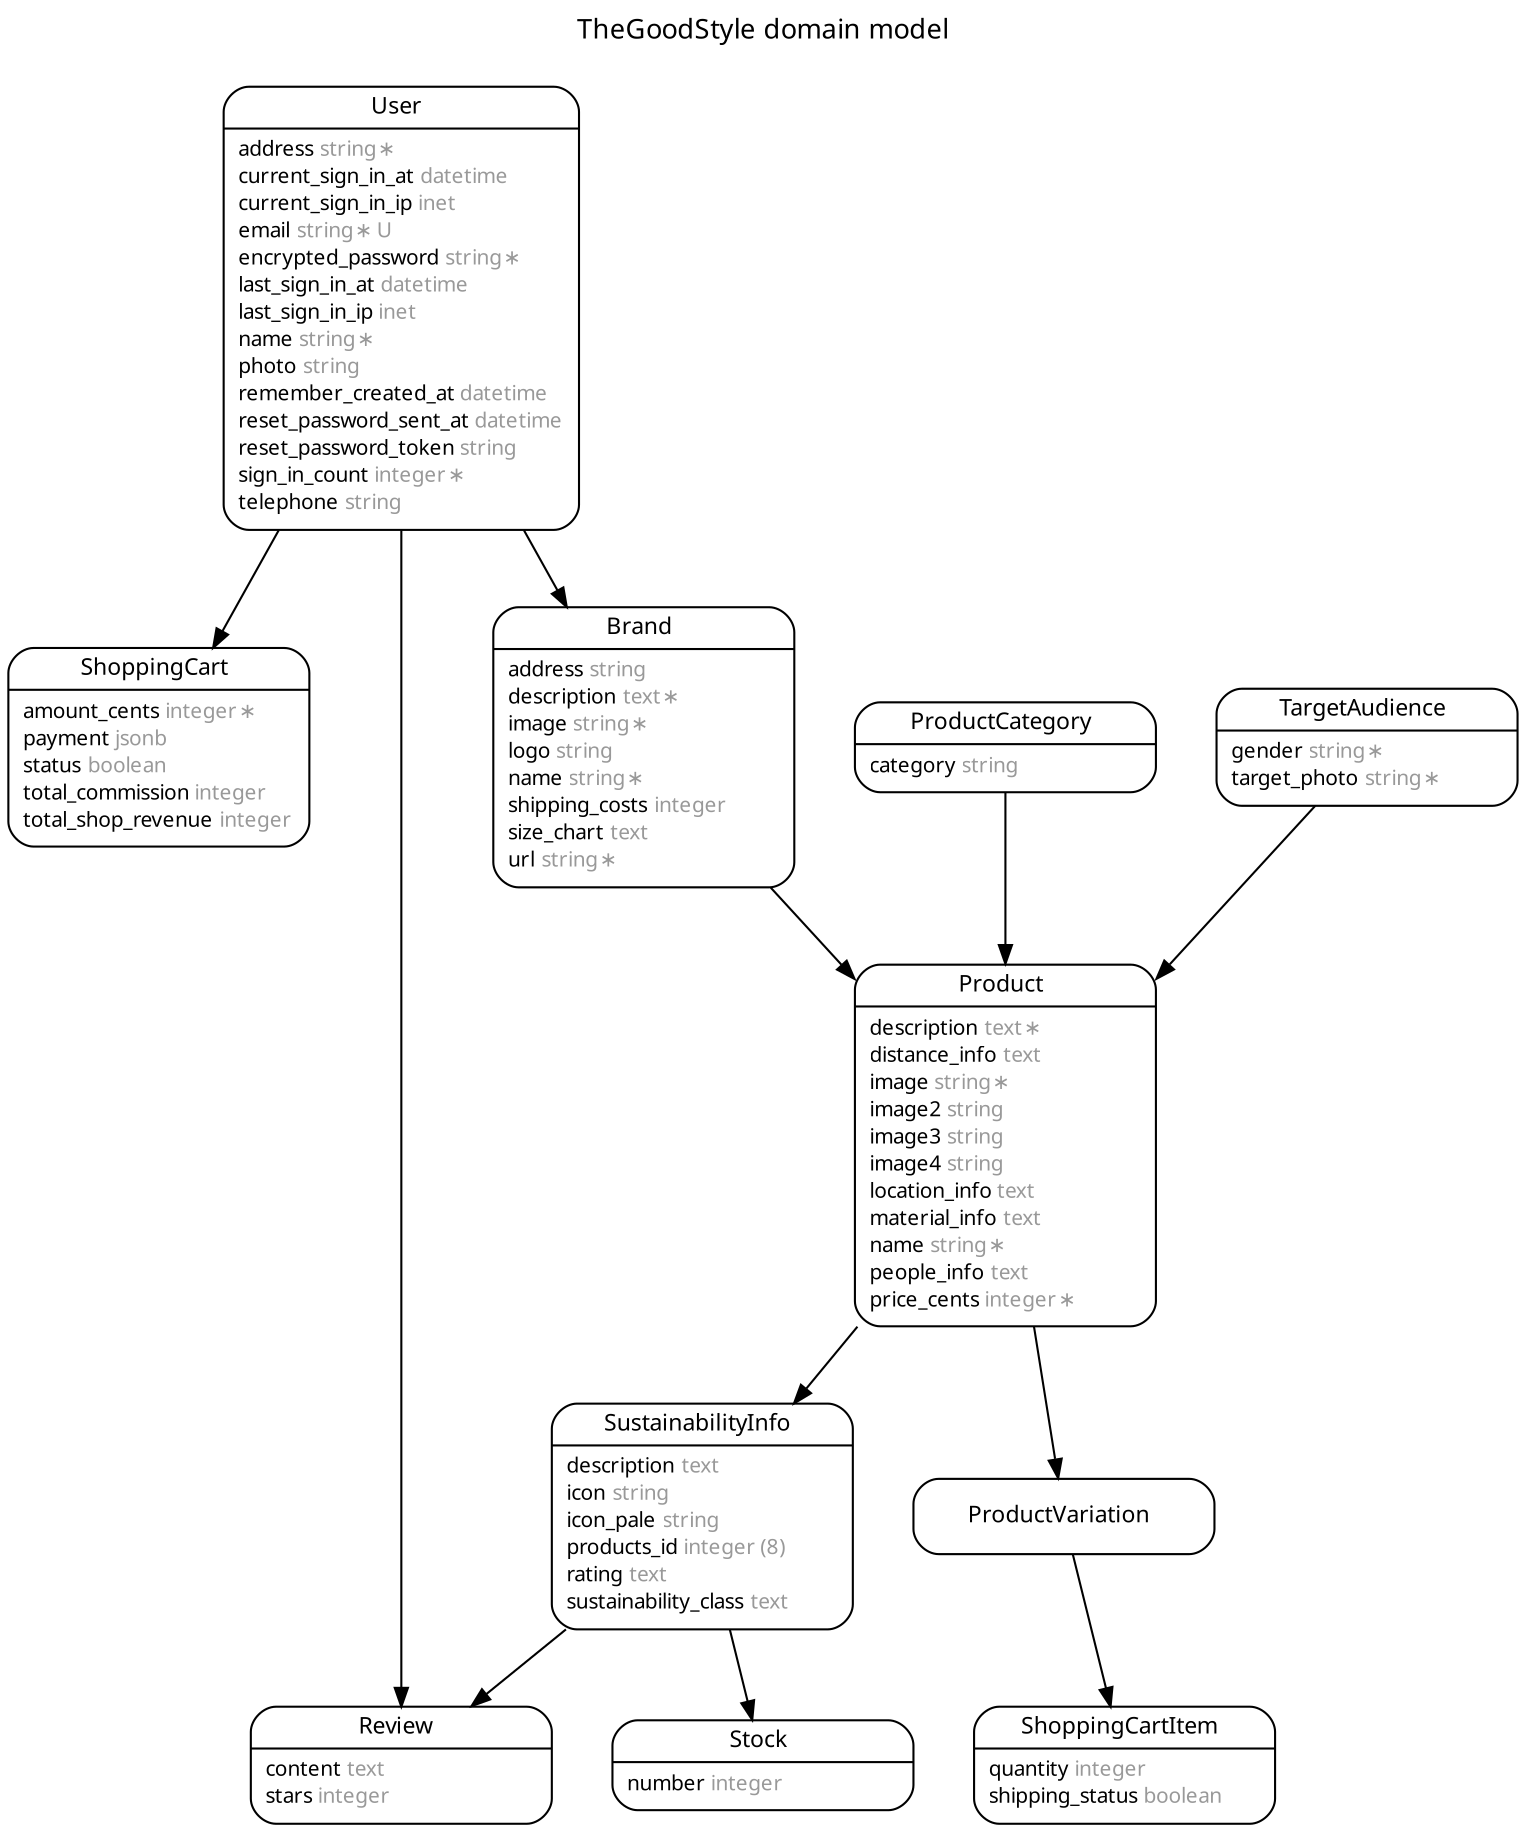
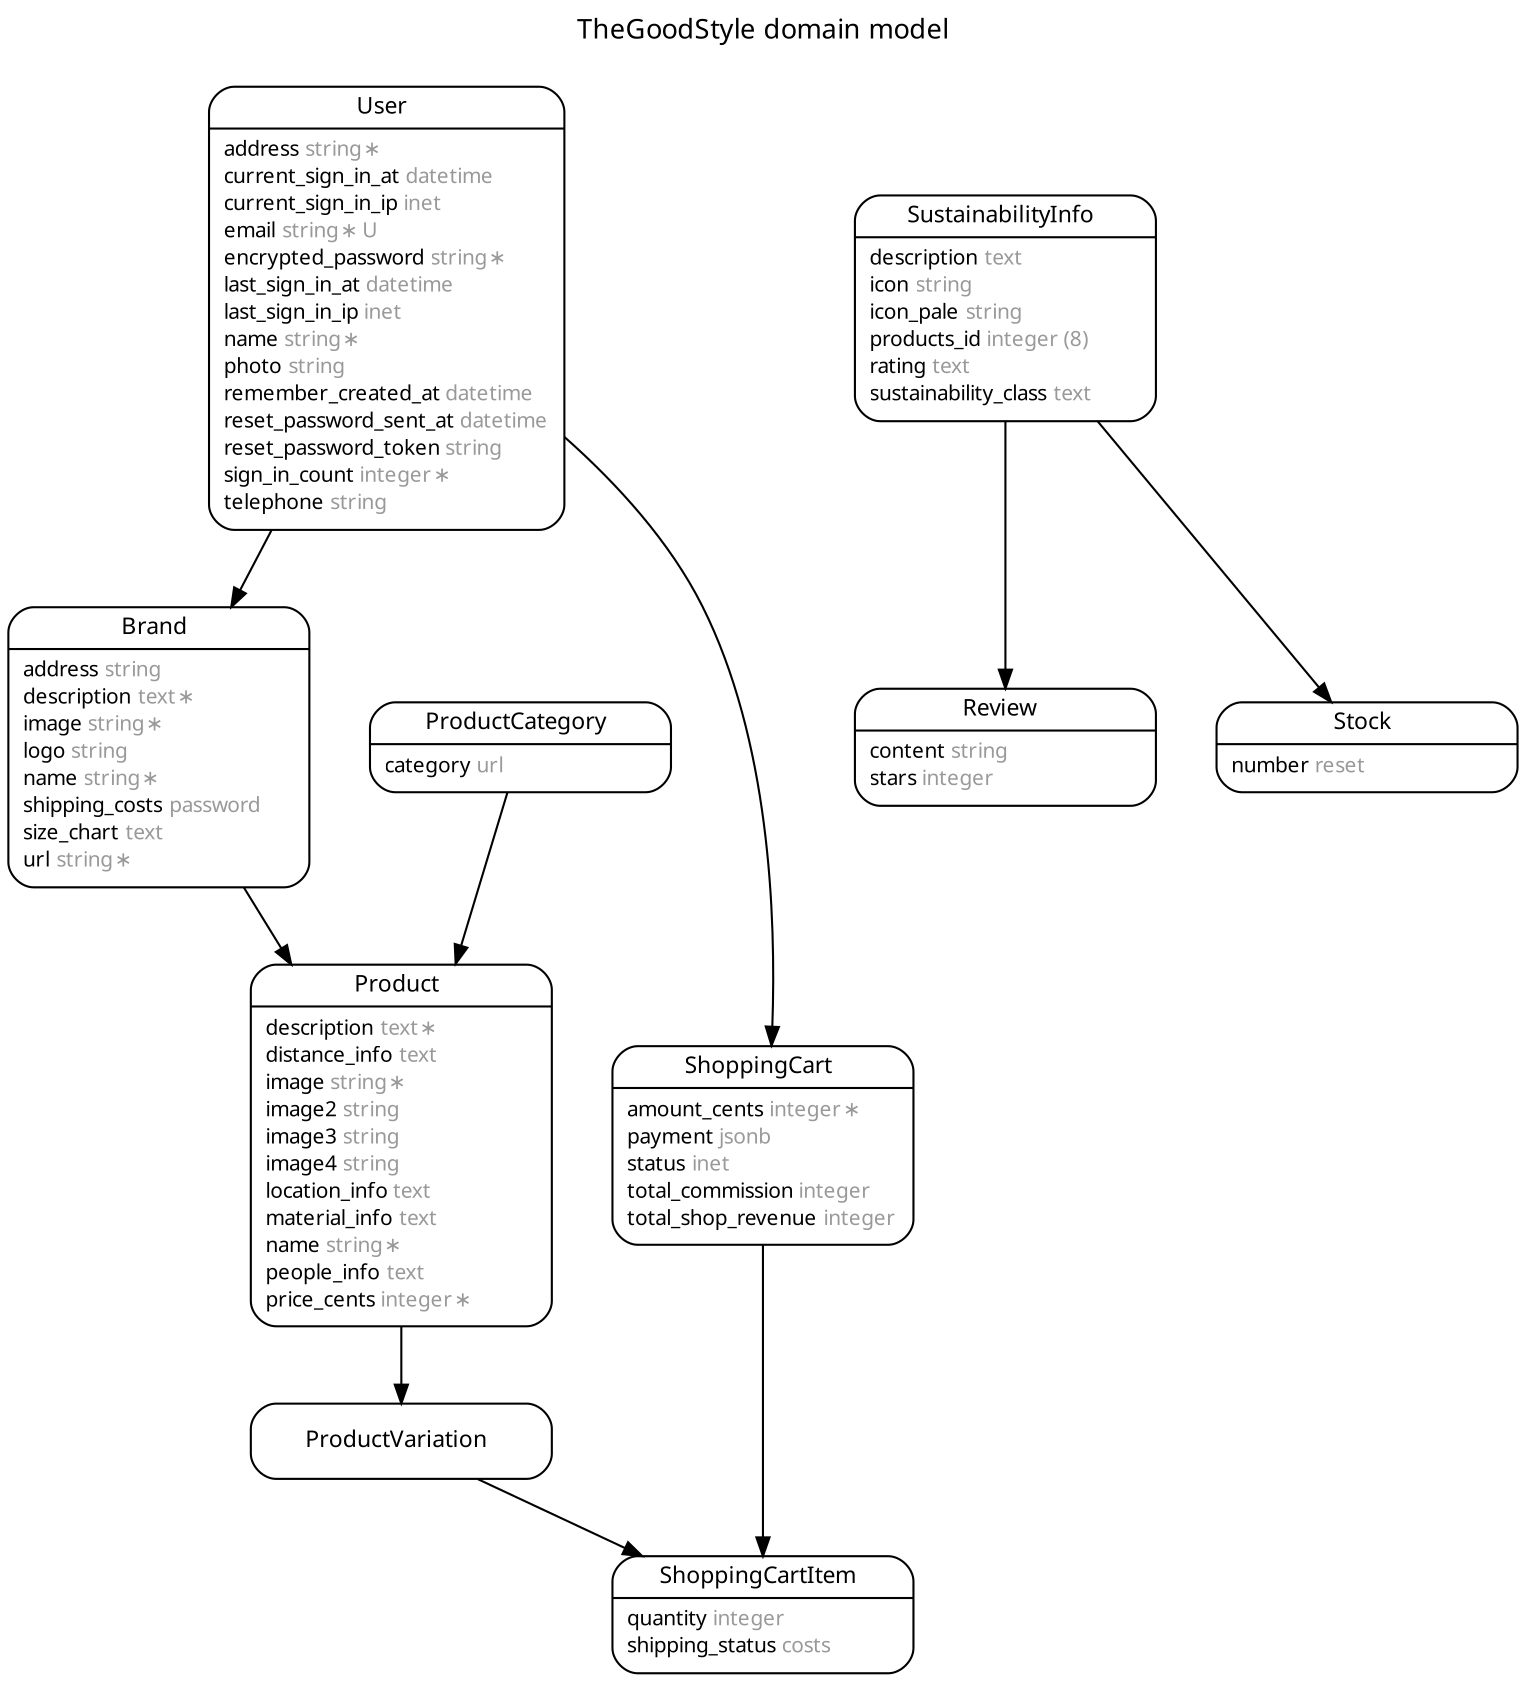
node "TargetAudience": removed
node "ShoppingCart": text "boolean" -> "inet"
node "ProductCategory": text "string" -> "url"
node "Brand": text "integer" -> "password"
edge "User" -- "Review": removed
edge "Product" -- "SustainabilityInfo": removed
edge "ShoppingCart" -- "ShoppingCartItem": added
node "Review": text "text" -> "string"
node "Stock": text "integer" -> "reset"
node "ShoppingCartItem": text "boolean" -> "costs"
